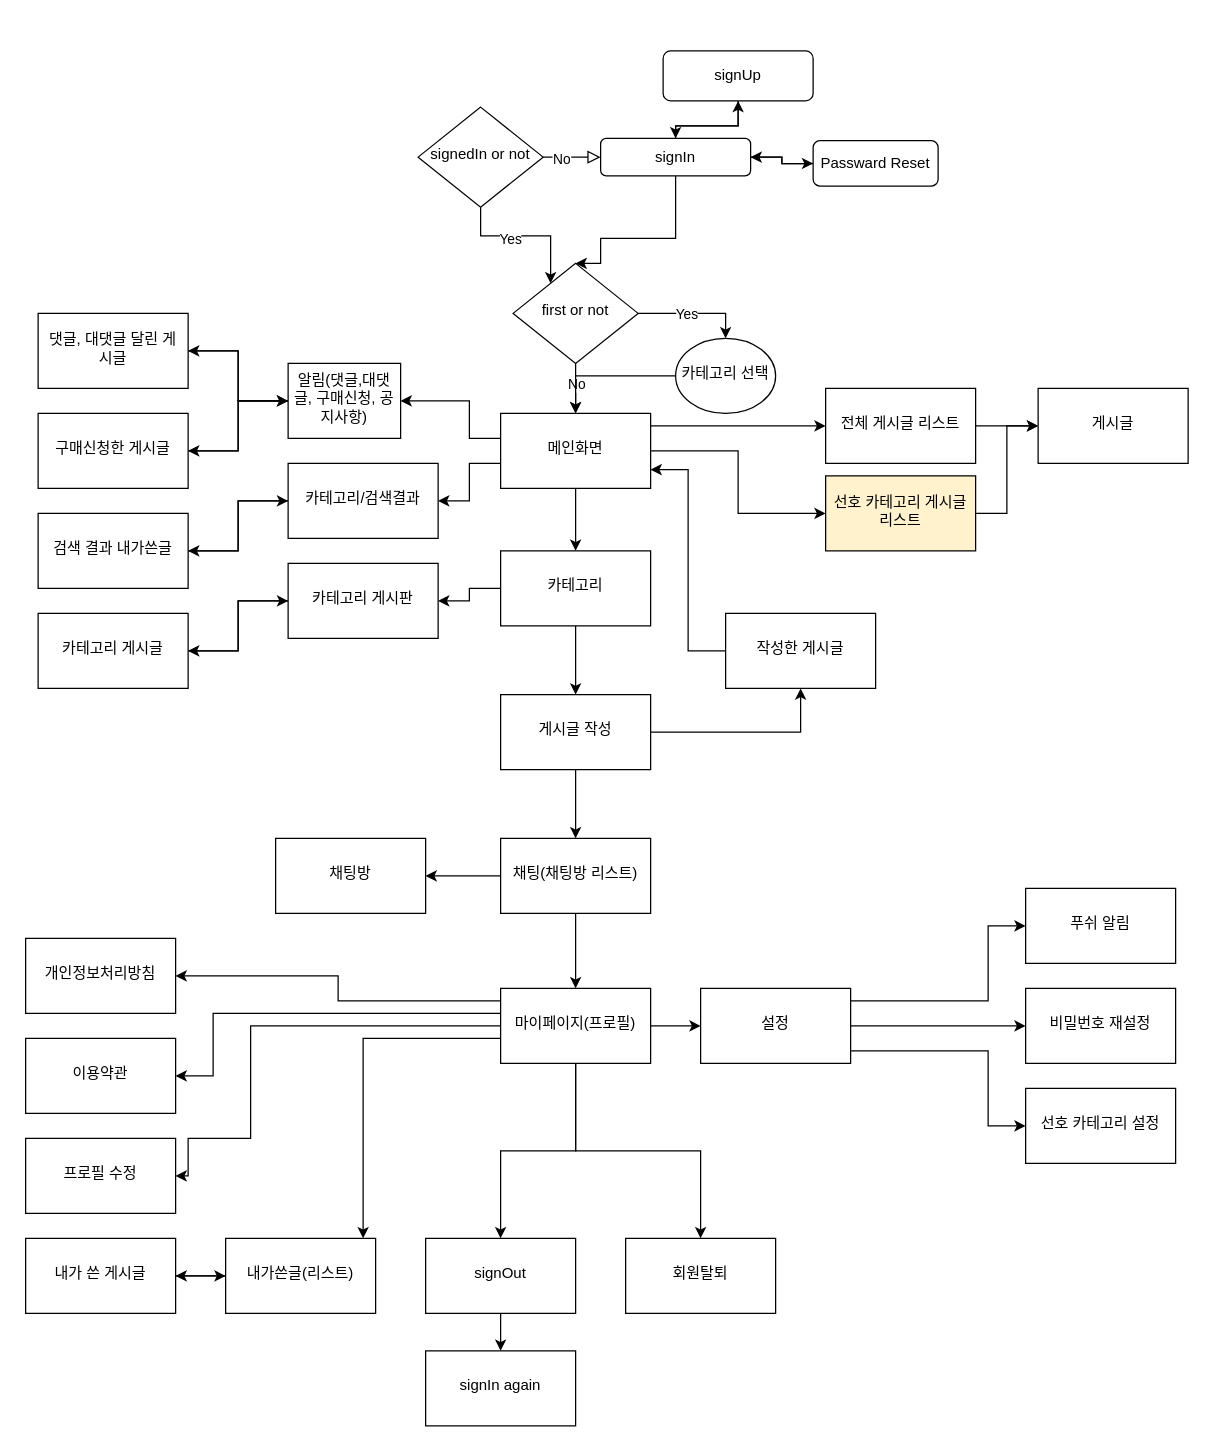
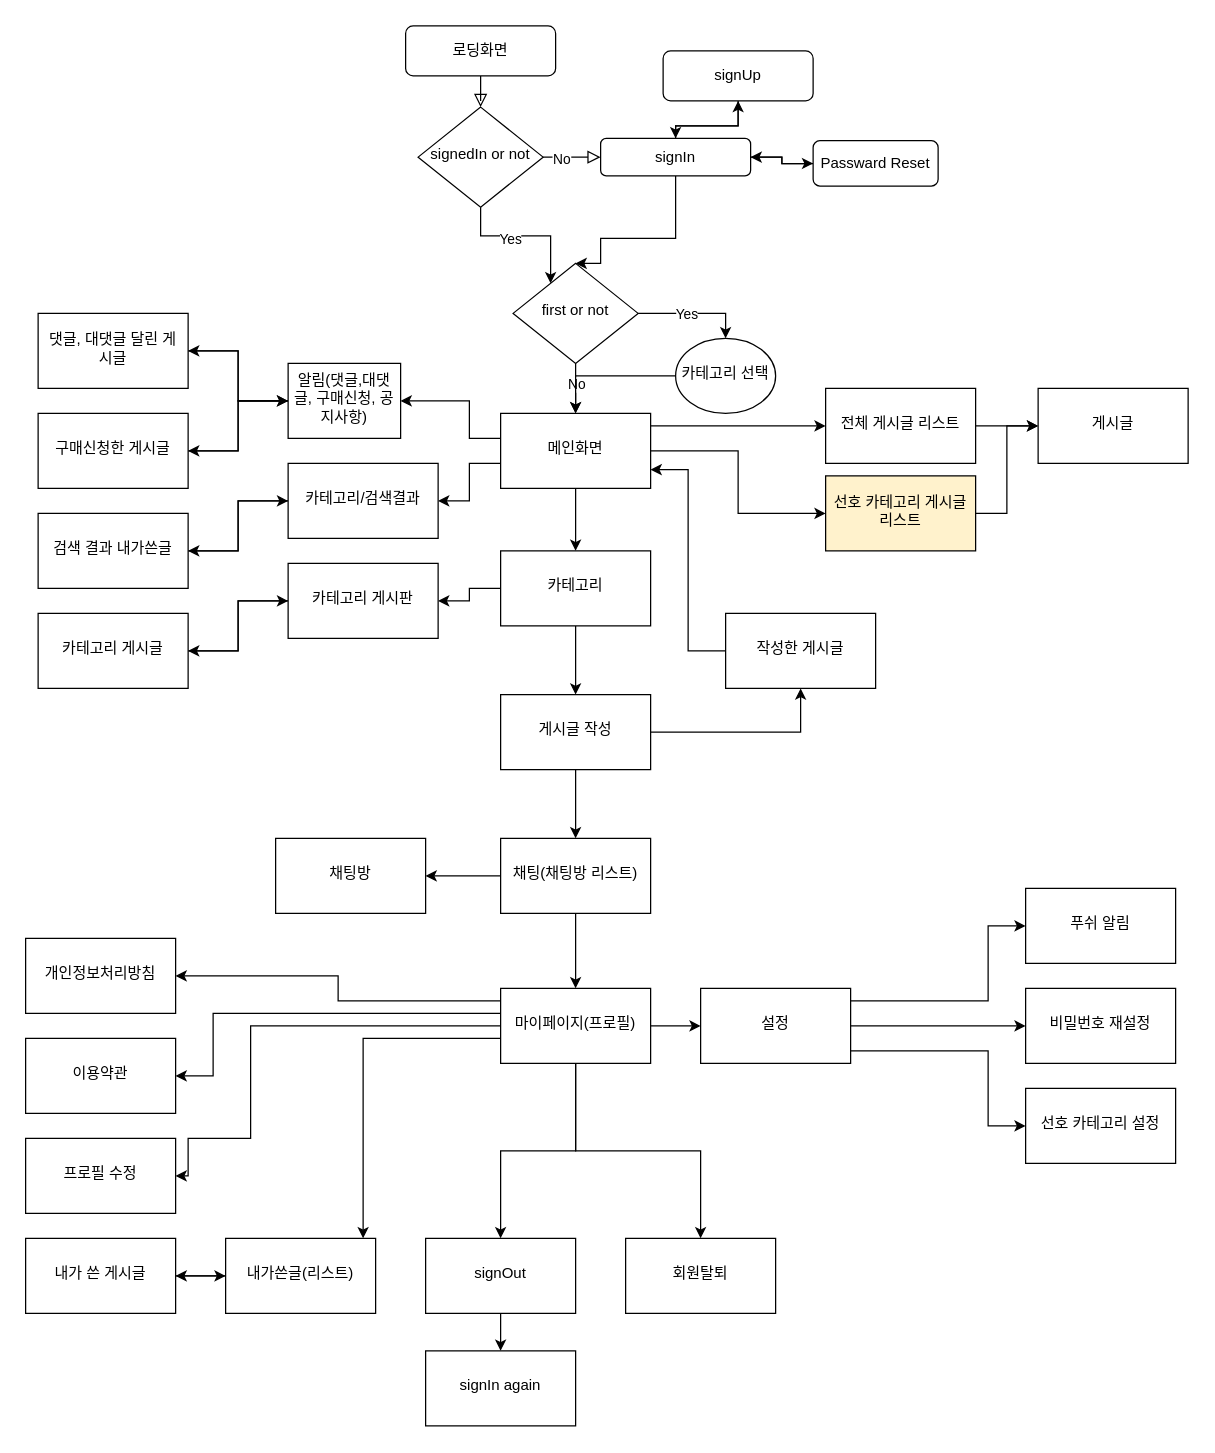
node "로딩화면": added
edge "로딩화면" -> "signedIn or not": added
